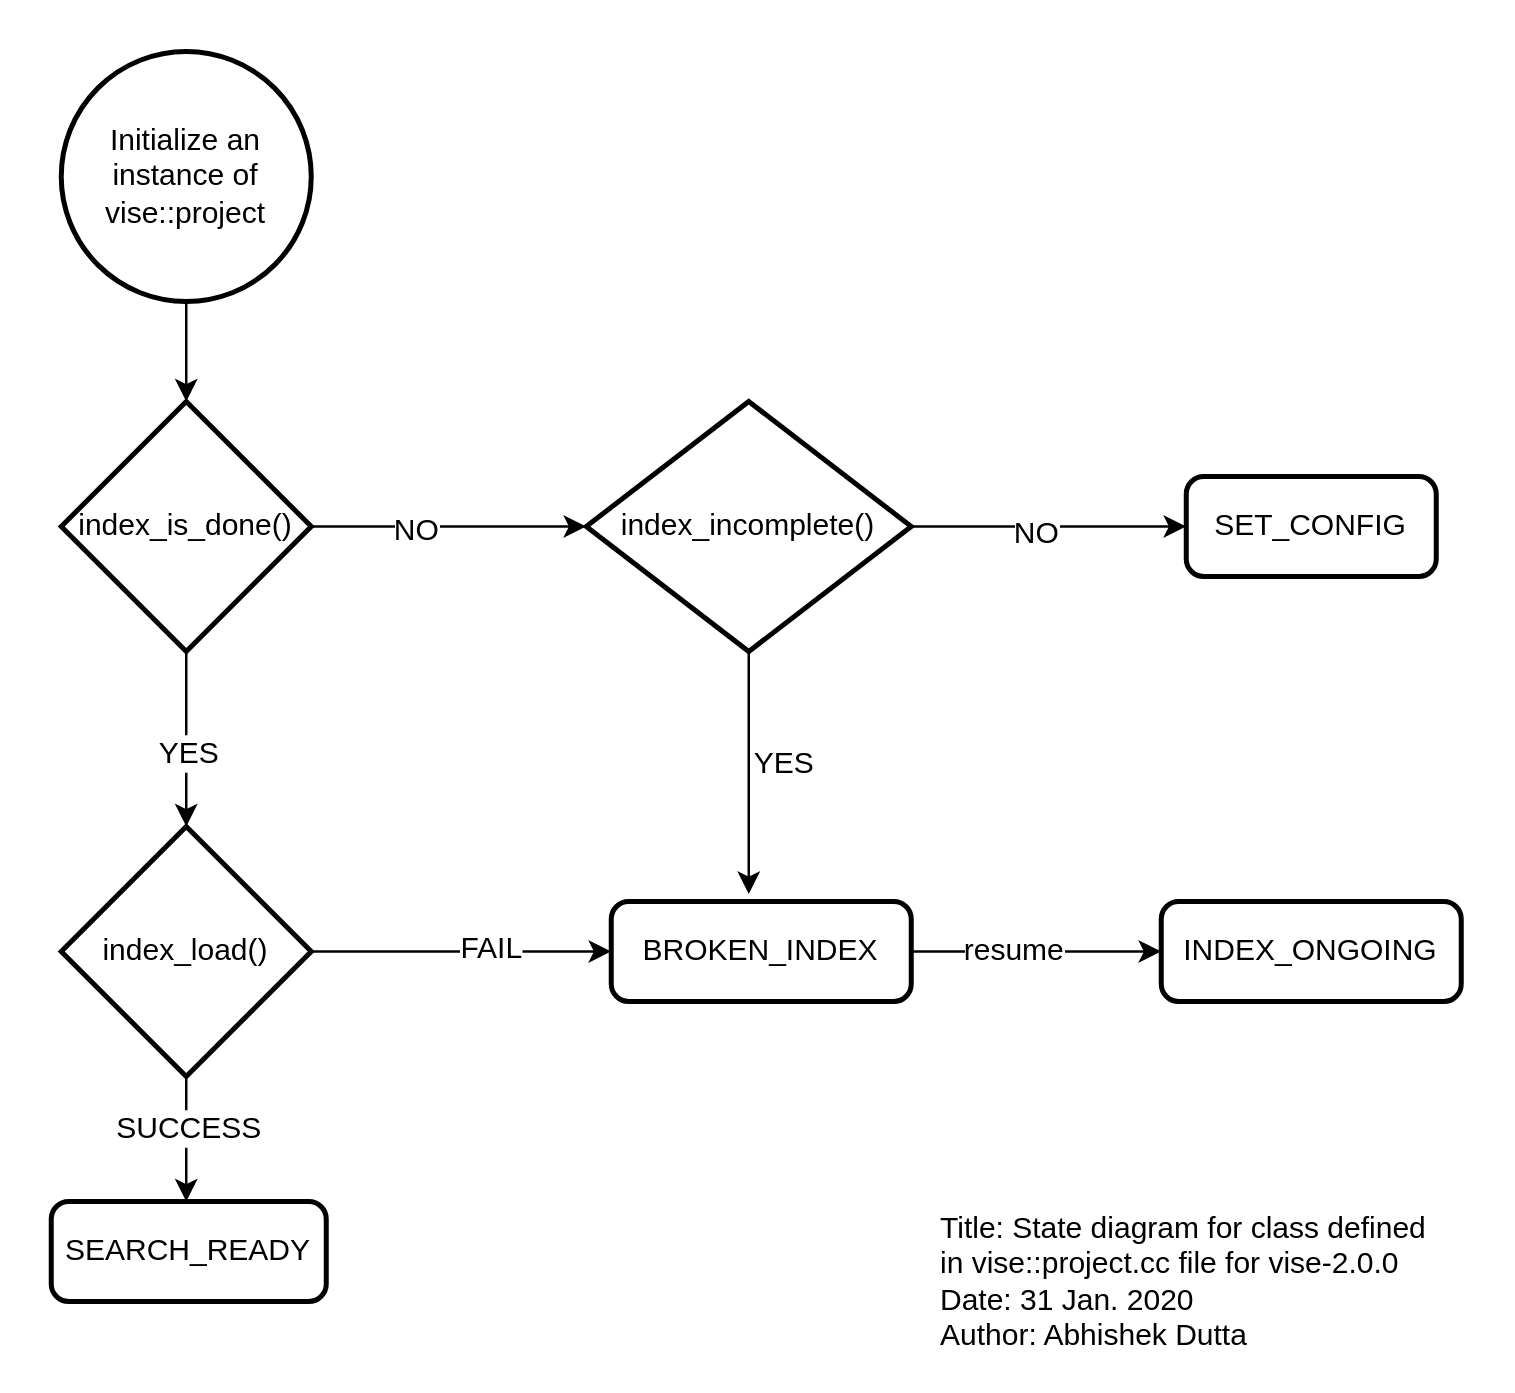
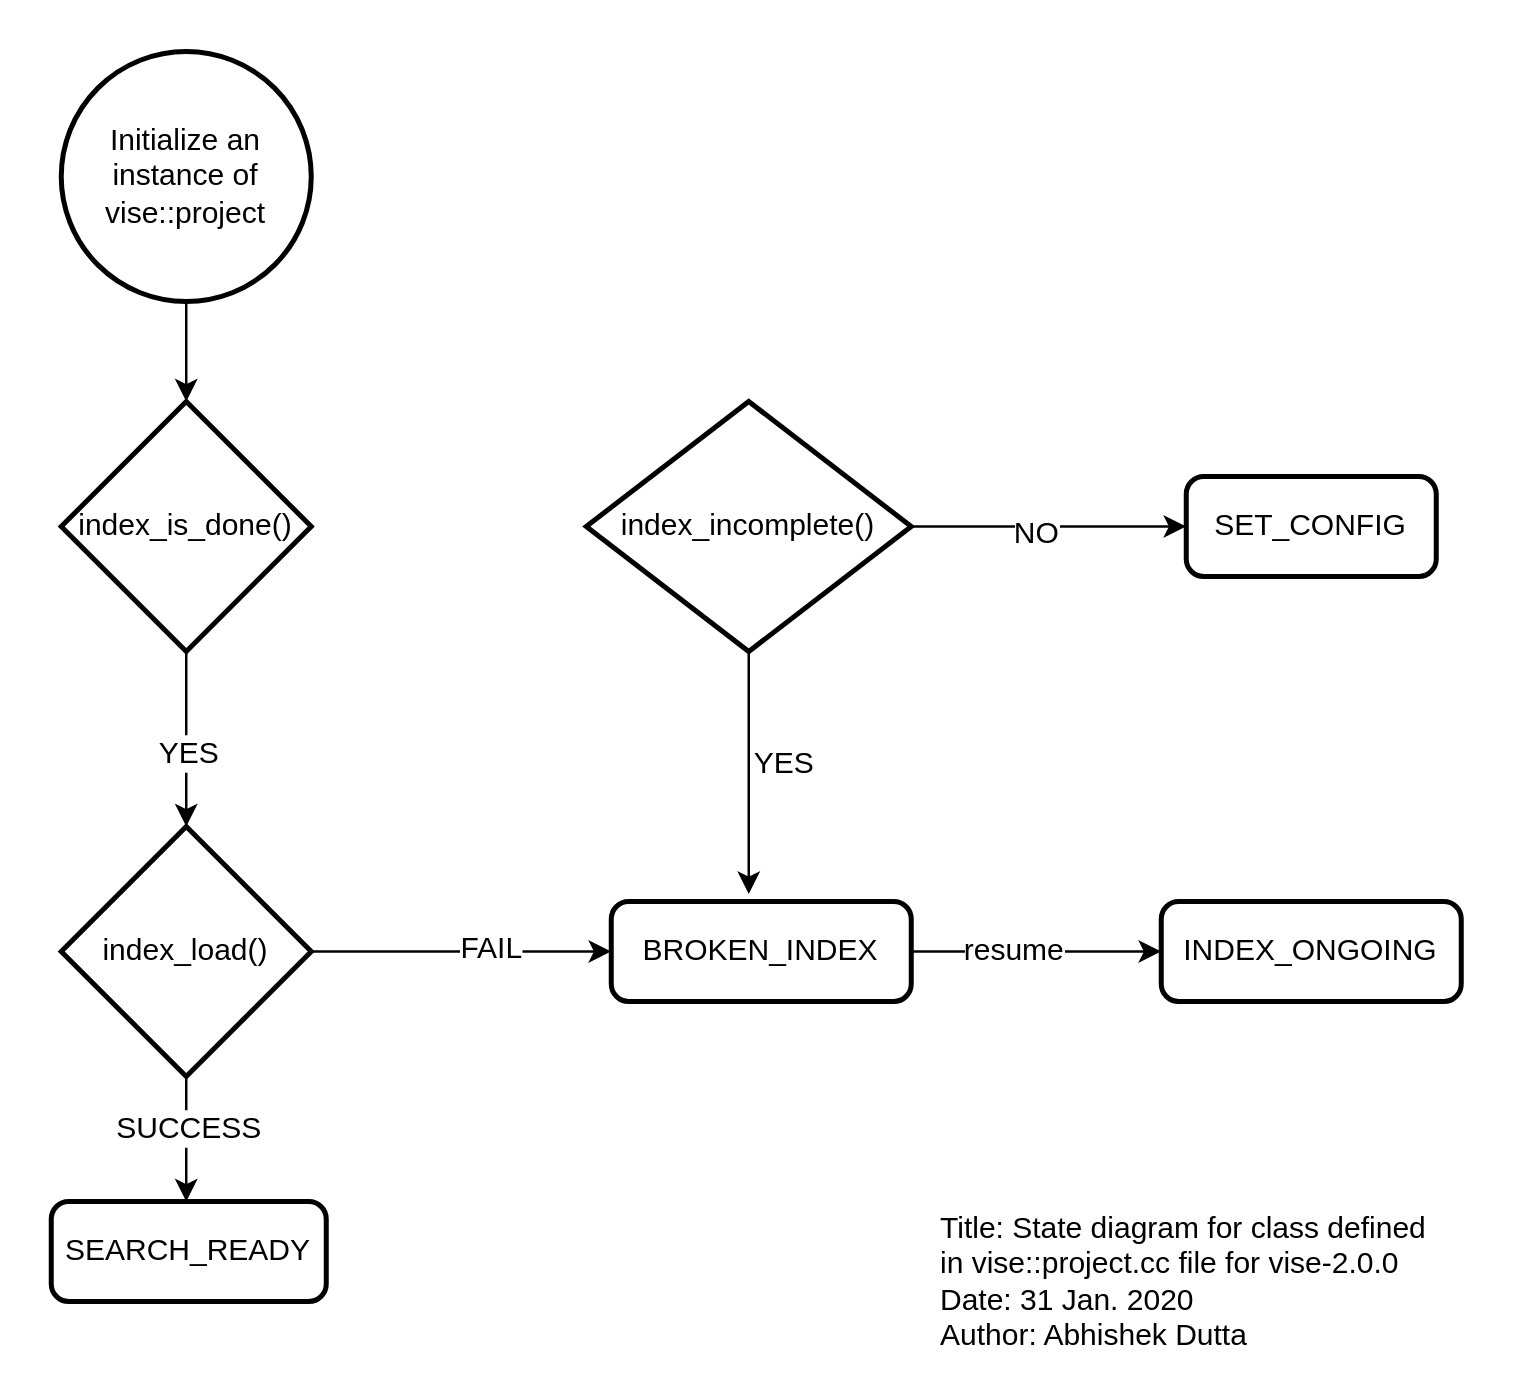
edge "index_is_done()" -> "index_incomplete()": removed, label "NO"
